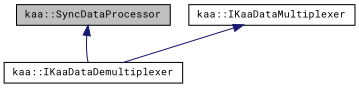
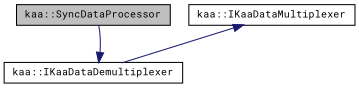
edge "kaa::IKaaDataDemultiplexer" -> "kaa::SyncDataProcessor": reversed
